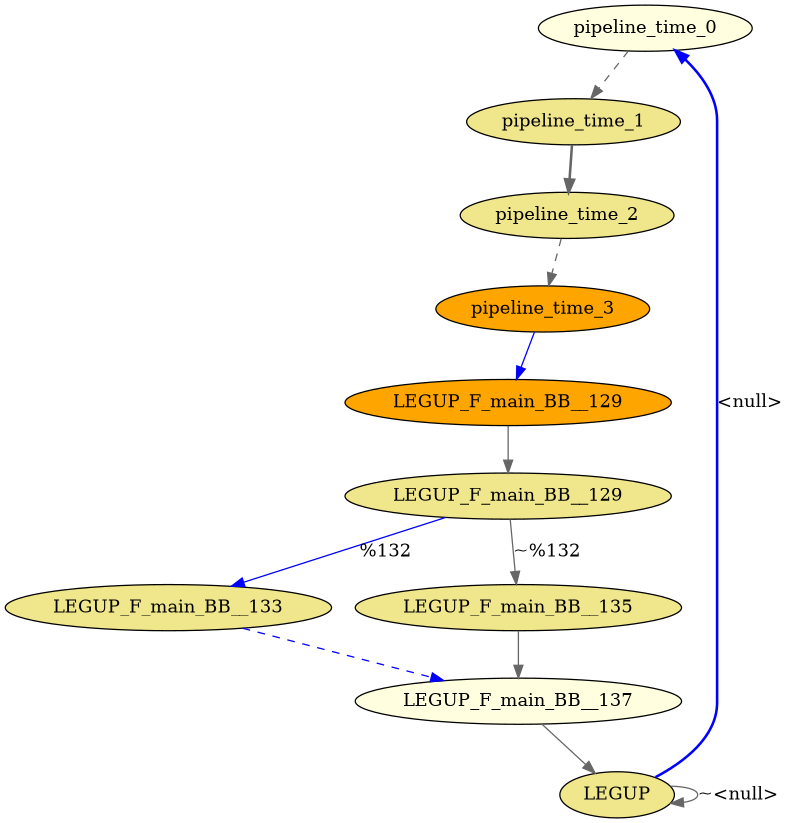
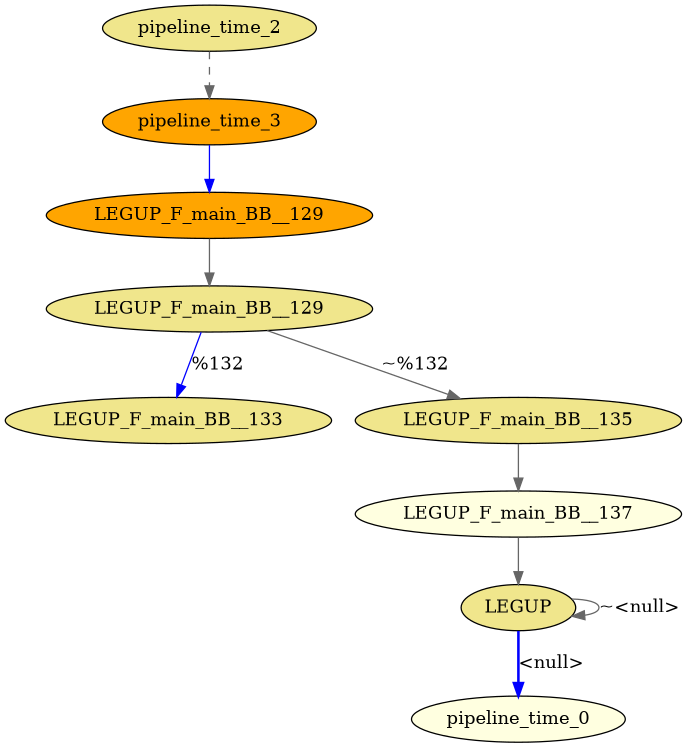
node "pipeline_time_1": removed
edge "LEGUP_F_main_BB__133" -> "LEGUP_F_main_BB__137": removed
